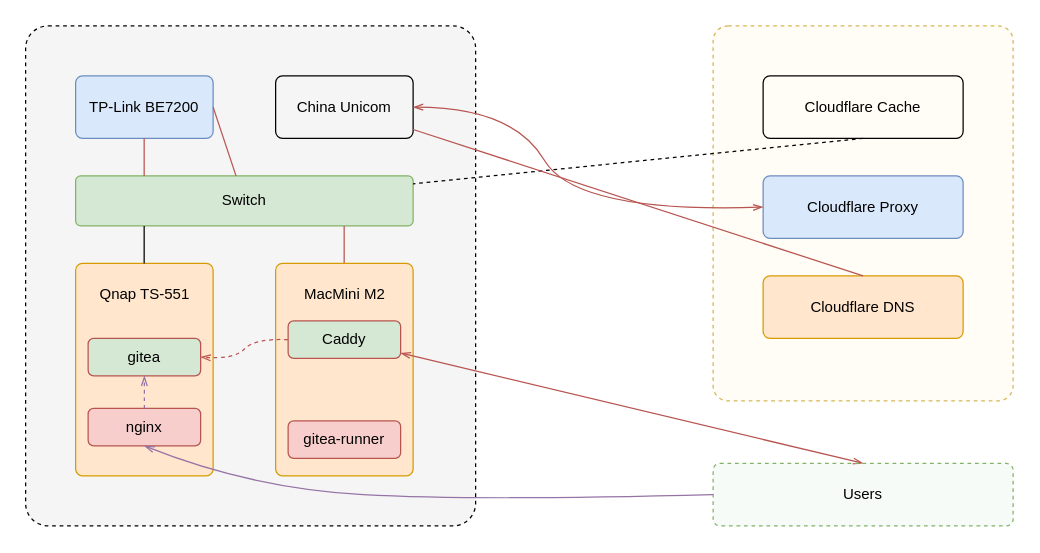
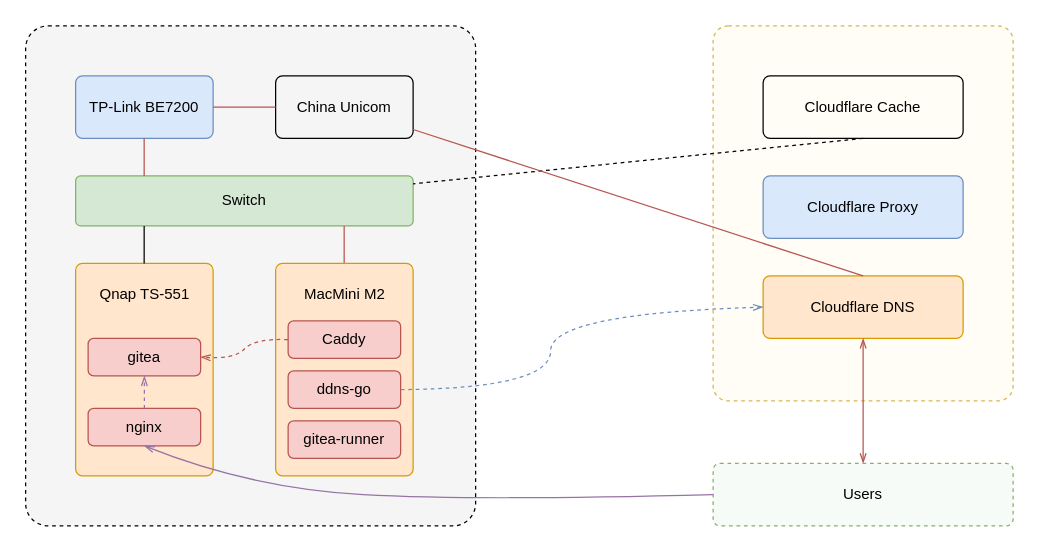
edge "China Unicom" -- "Cloudflare Proxy": removed
edge "TP-Link BE7200" -- "Switch": now "TP-Link BE7200" -- "China Unicom"
edge "ddns-go" -> "Cloudflare DNS": added
node "Caddy": fillcolor #d5e8d4 -> #f8cecc
node "gitea": fillcolor #d5e8d4 -> #f8cecc
node "ddns-go": added
edge "Caddy" -- "Users": now "Cloudflare DNS" -- "Users"
